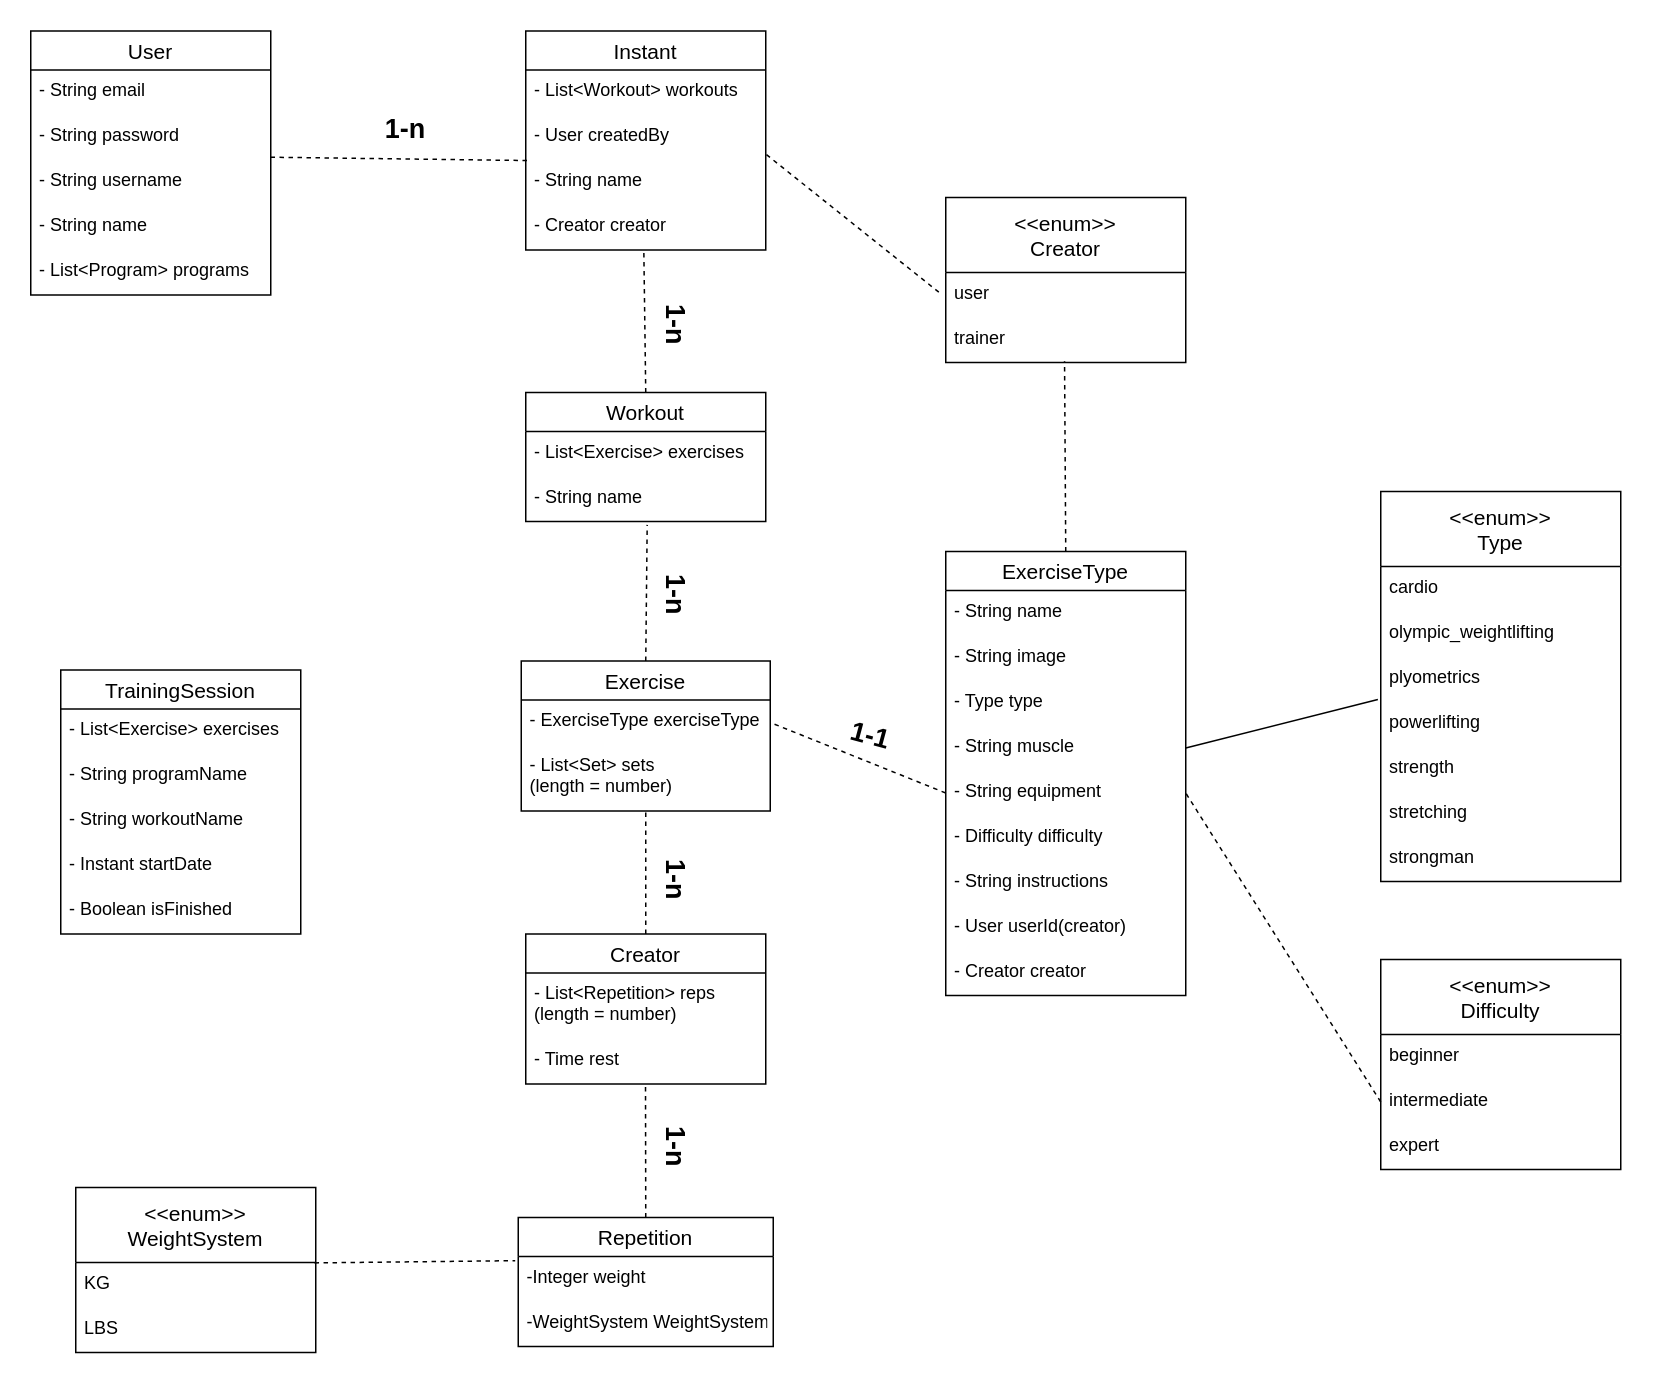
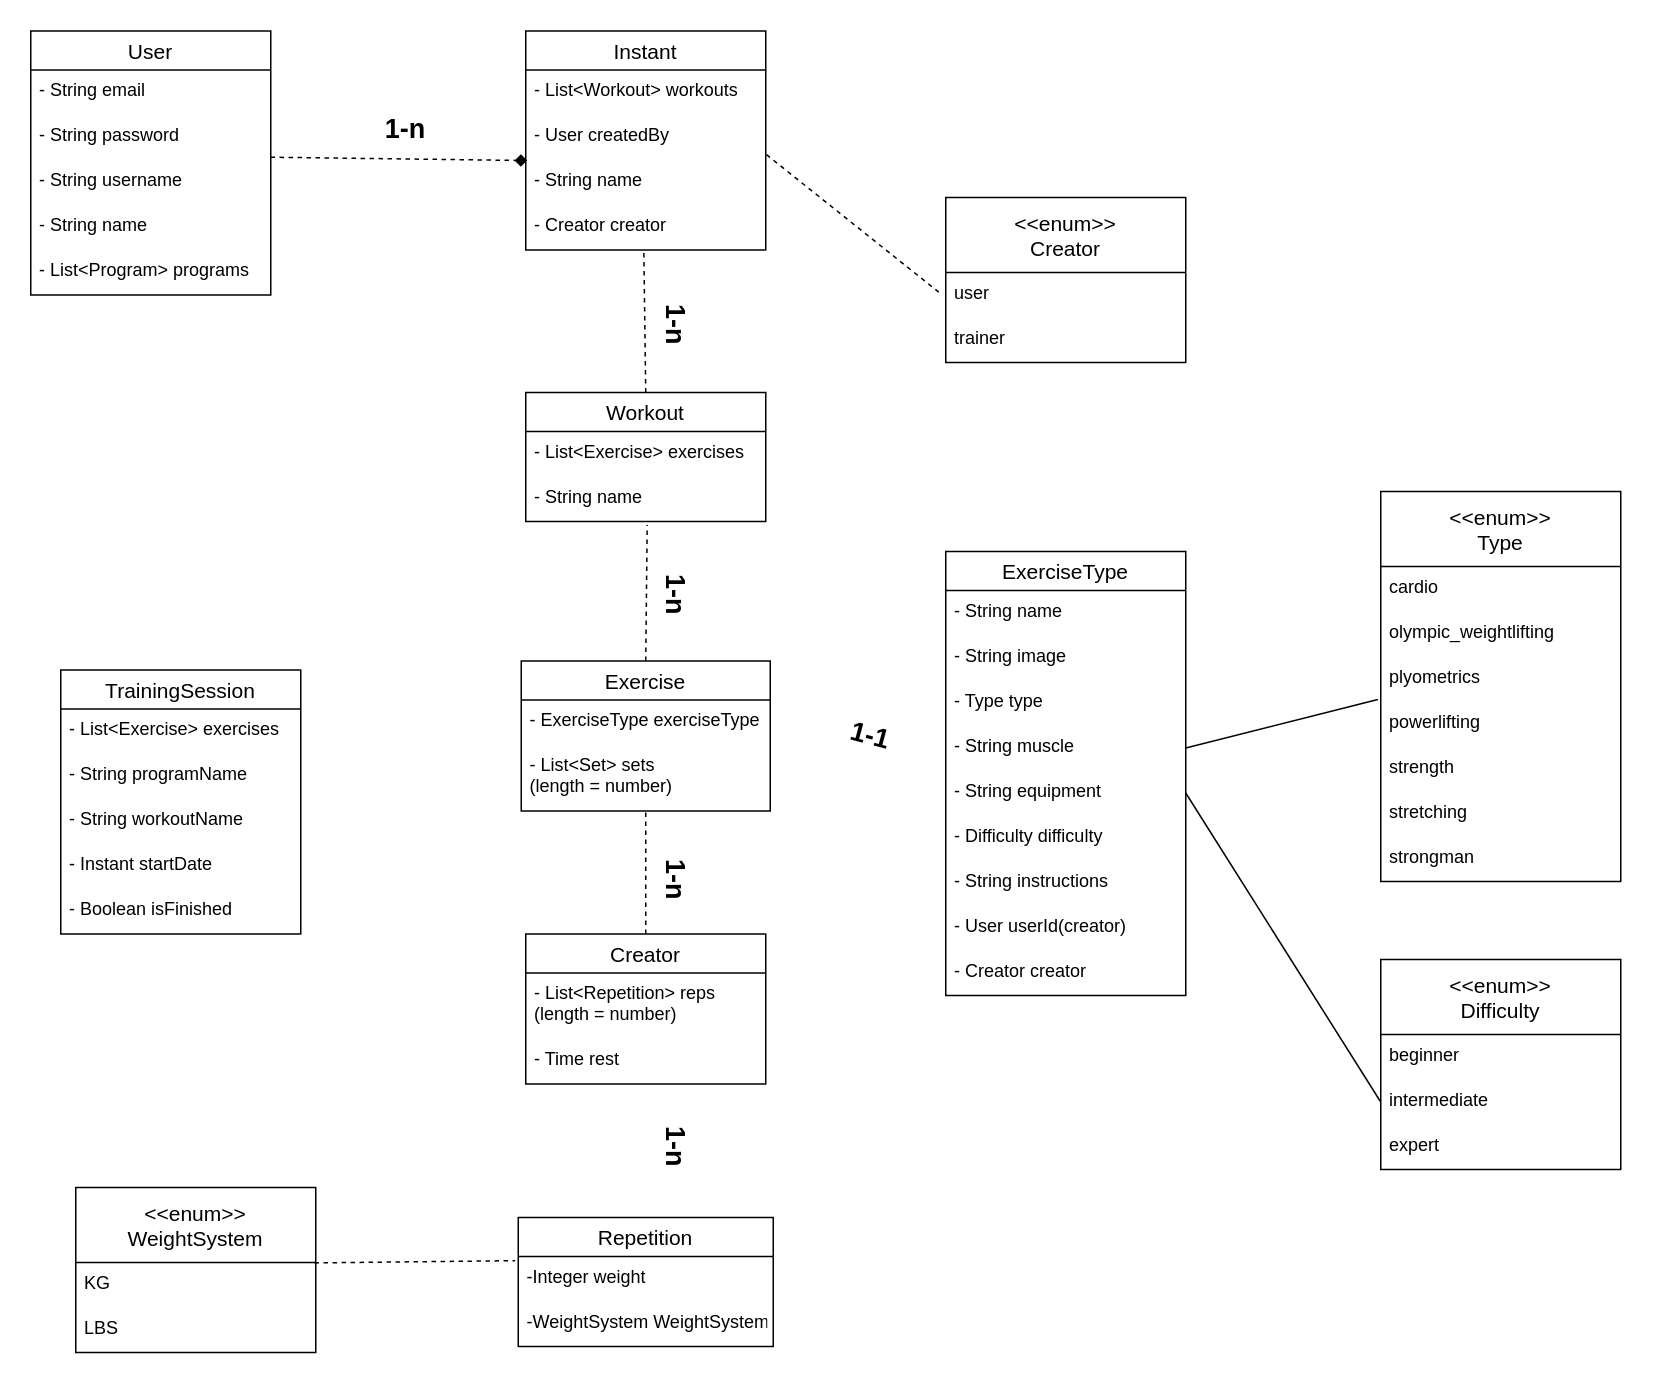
edge "- User createdBy" -- "- String username": arrowhead none -> diamond
edge "trainer" -- "ExerciseType": removed
edge "- ExerciseType exerciseType" -- "- String equipment": removed
edge "- String equipment" -- "intermediate": style dashed -> solid
edge "- Time rest" -- "Repetition": removed
